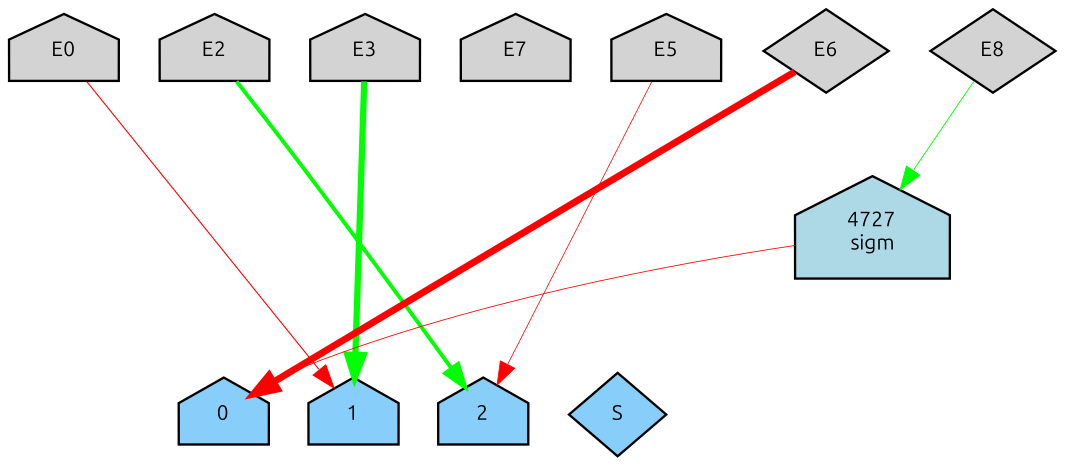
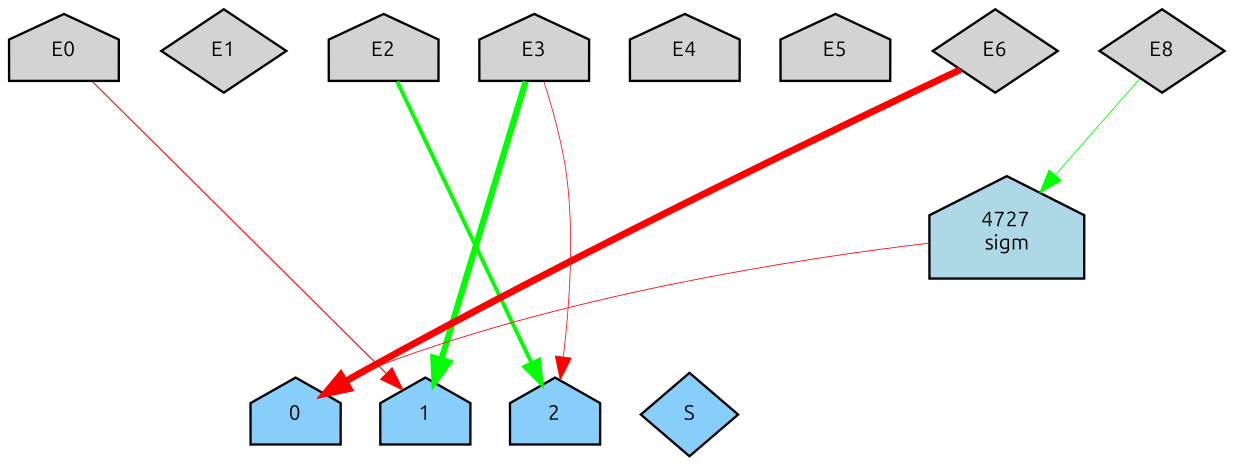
node "E1": added
node "E7": label "E7" -> "E4"
edge "E5" -> "2": now "E3" -> "2"
